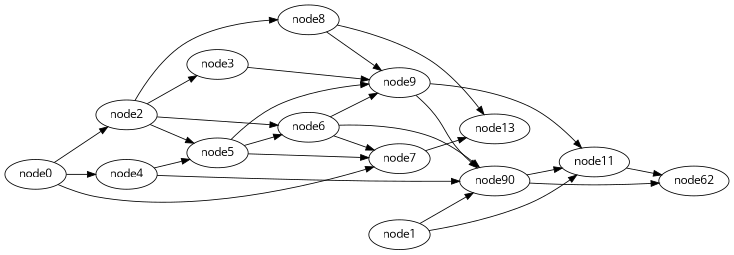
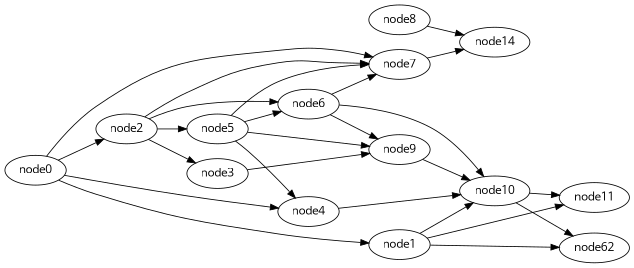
edge "node2" -> "node8": now "node2" -> "node7"
edge "node8" -> "node9": removed
edge "node9" -> "node11": removed
node "node13": label "node13" -> "node14"
edge "node4" -> "node5": reversed
edge "node11" -> "node62": now "node1" -> "node62"
node "node90": label "node90" -> "node10"
edge "node0" -> "node1": added
